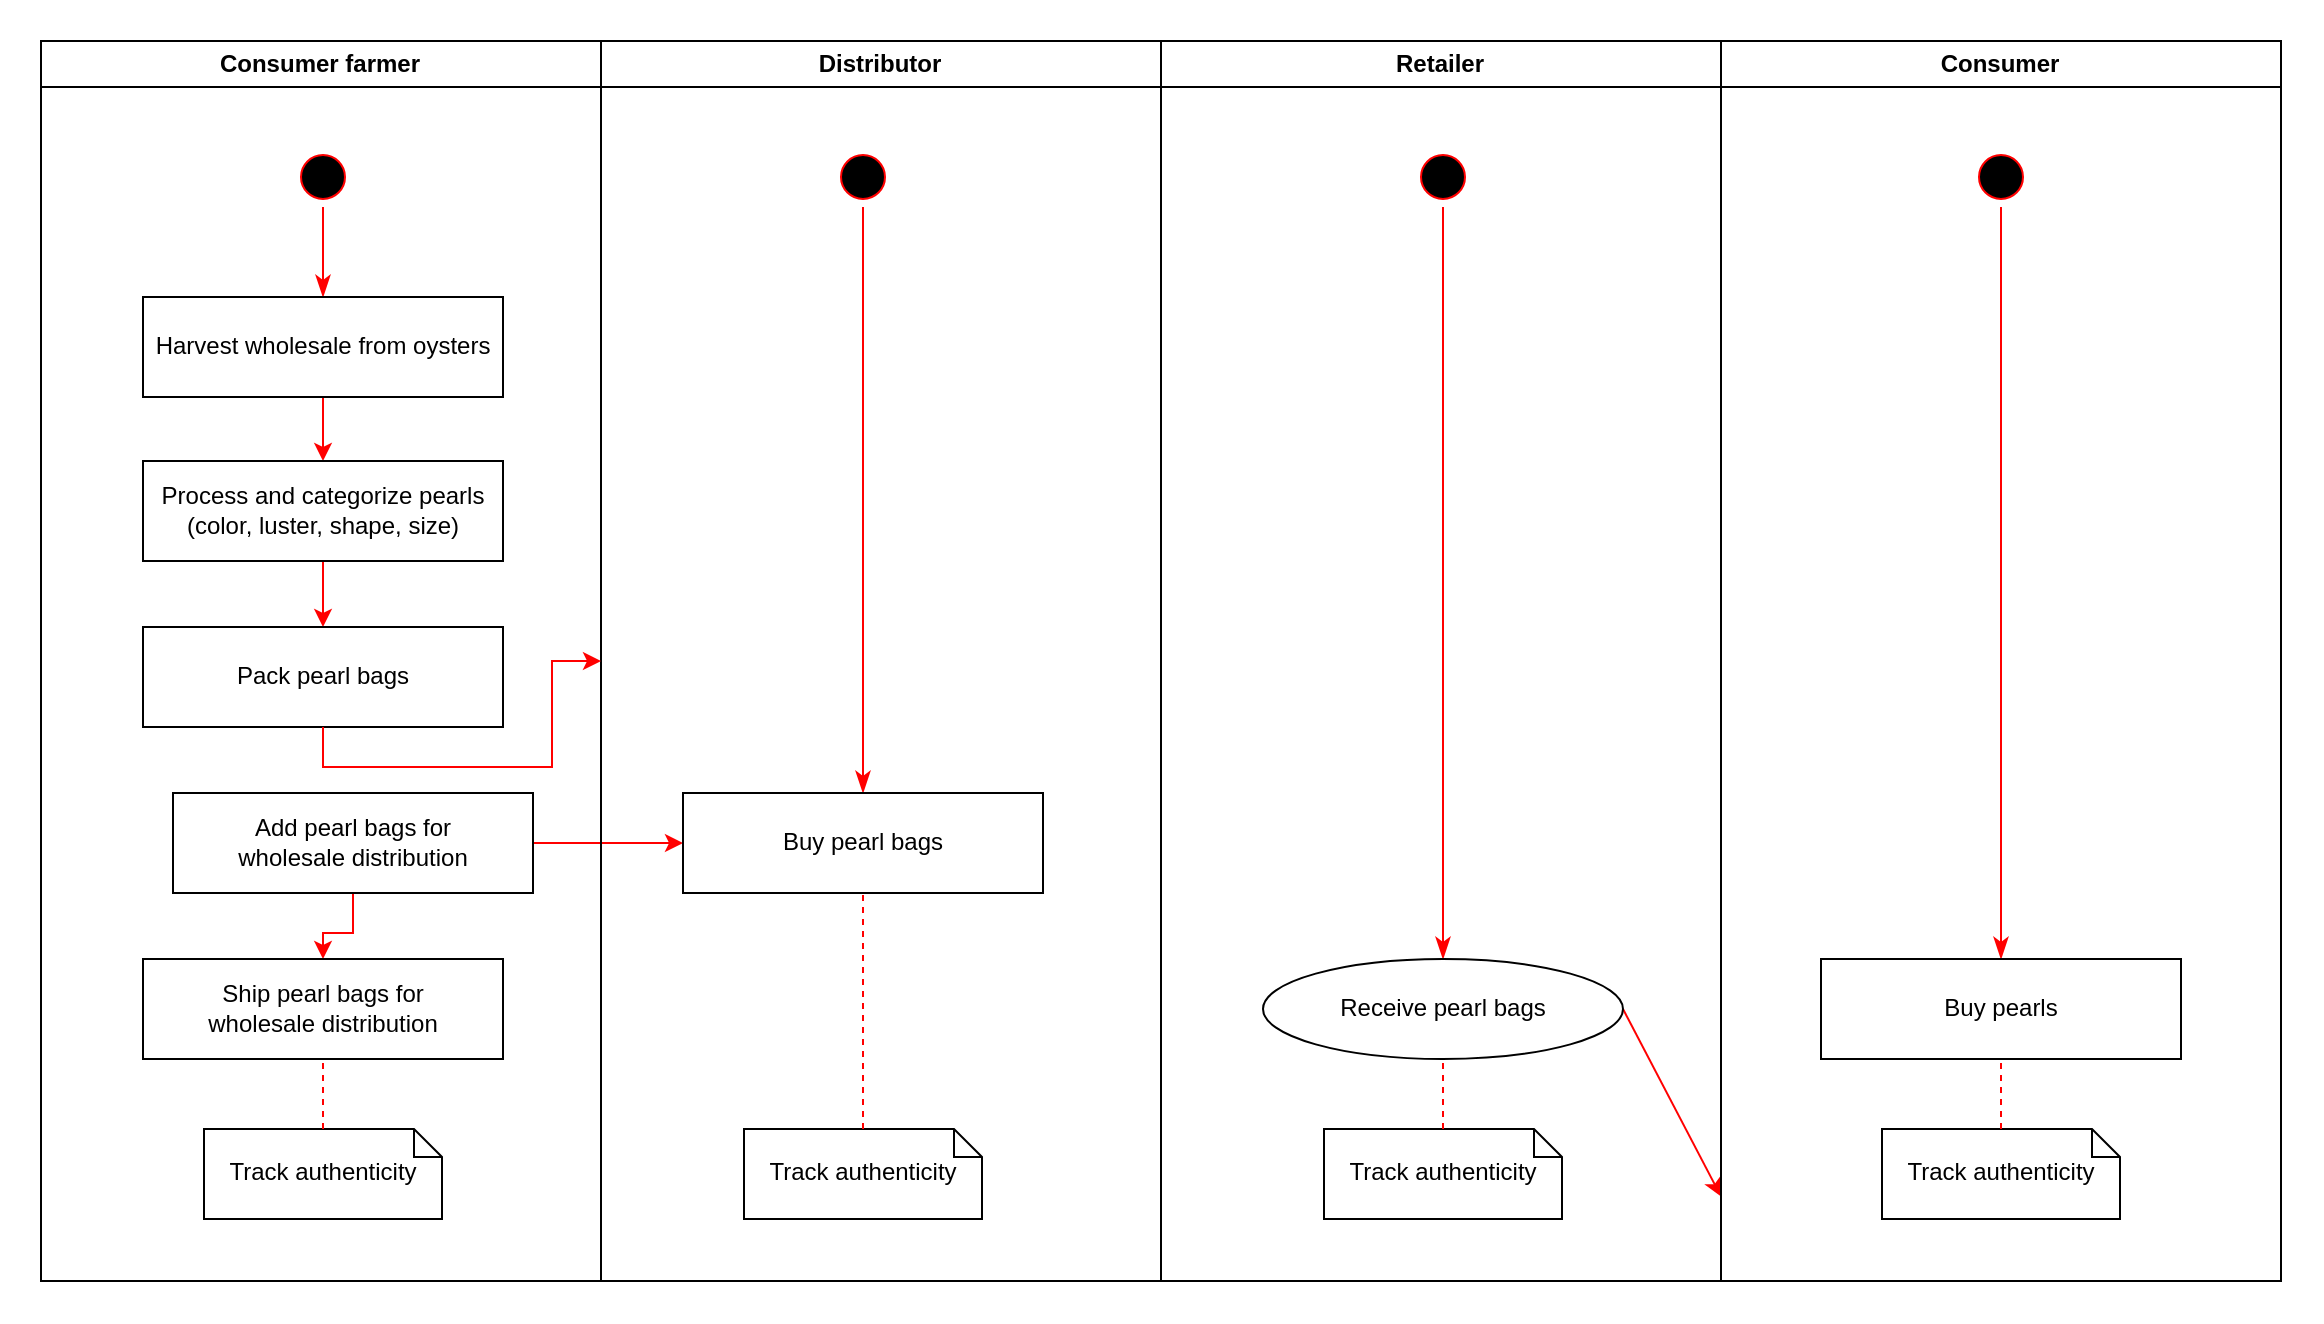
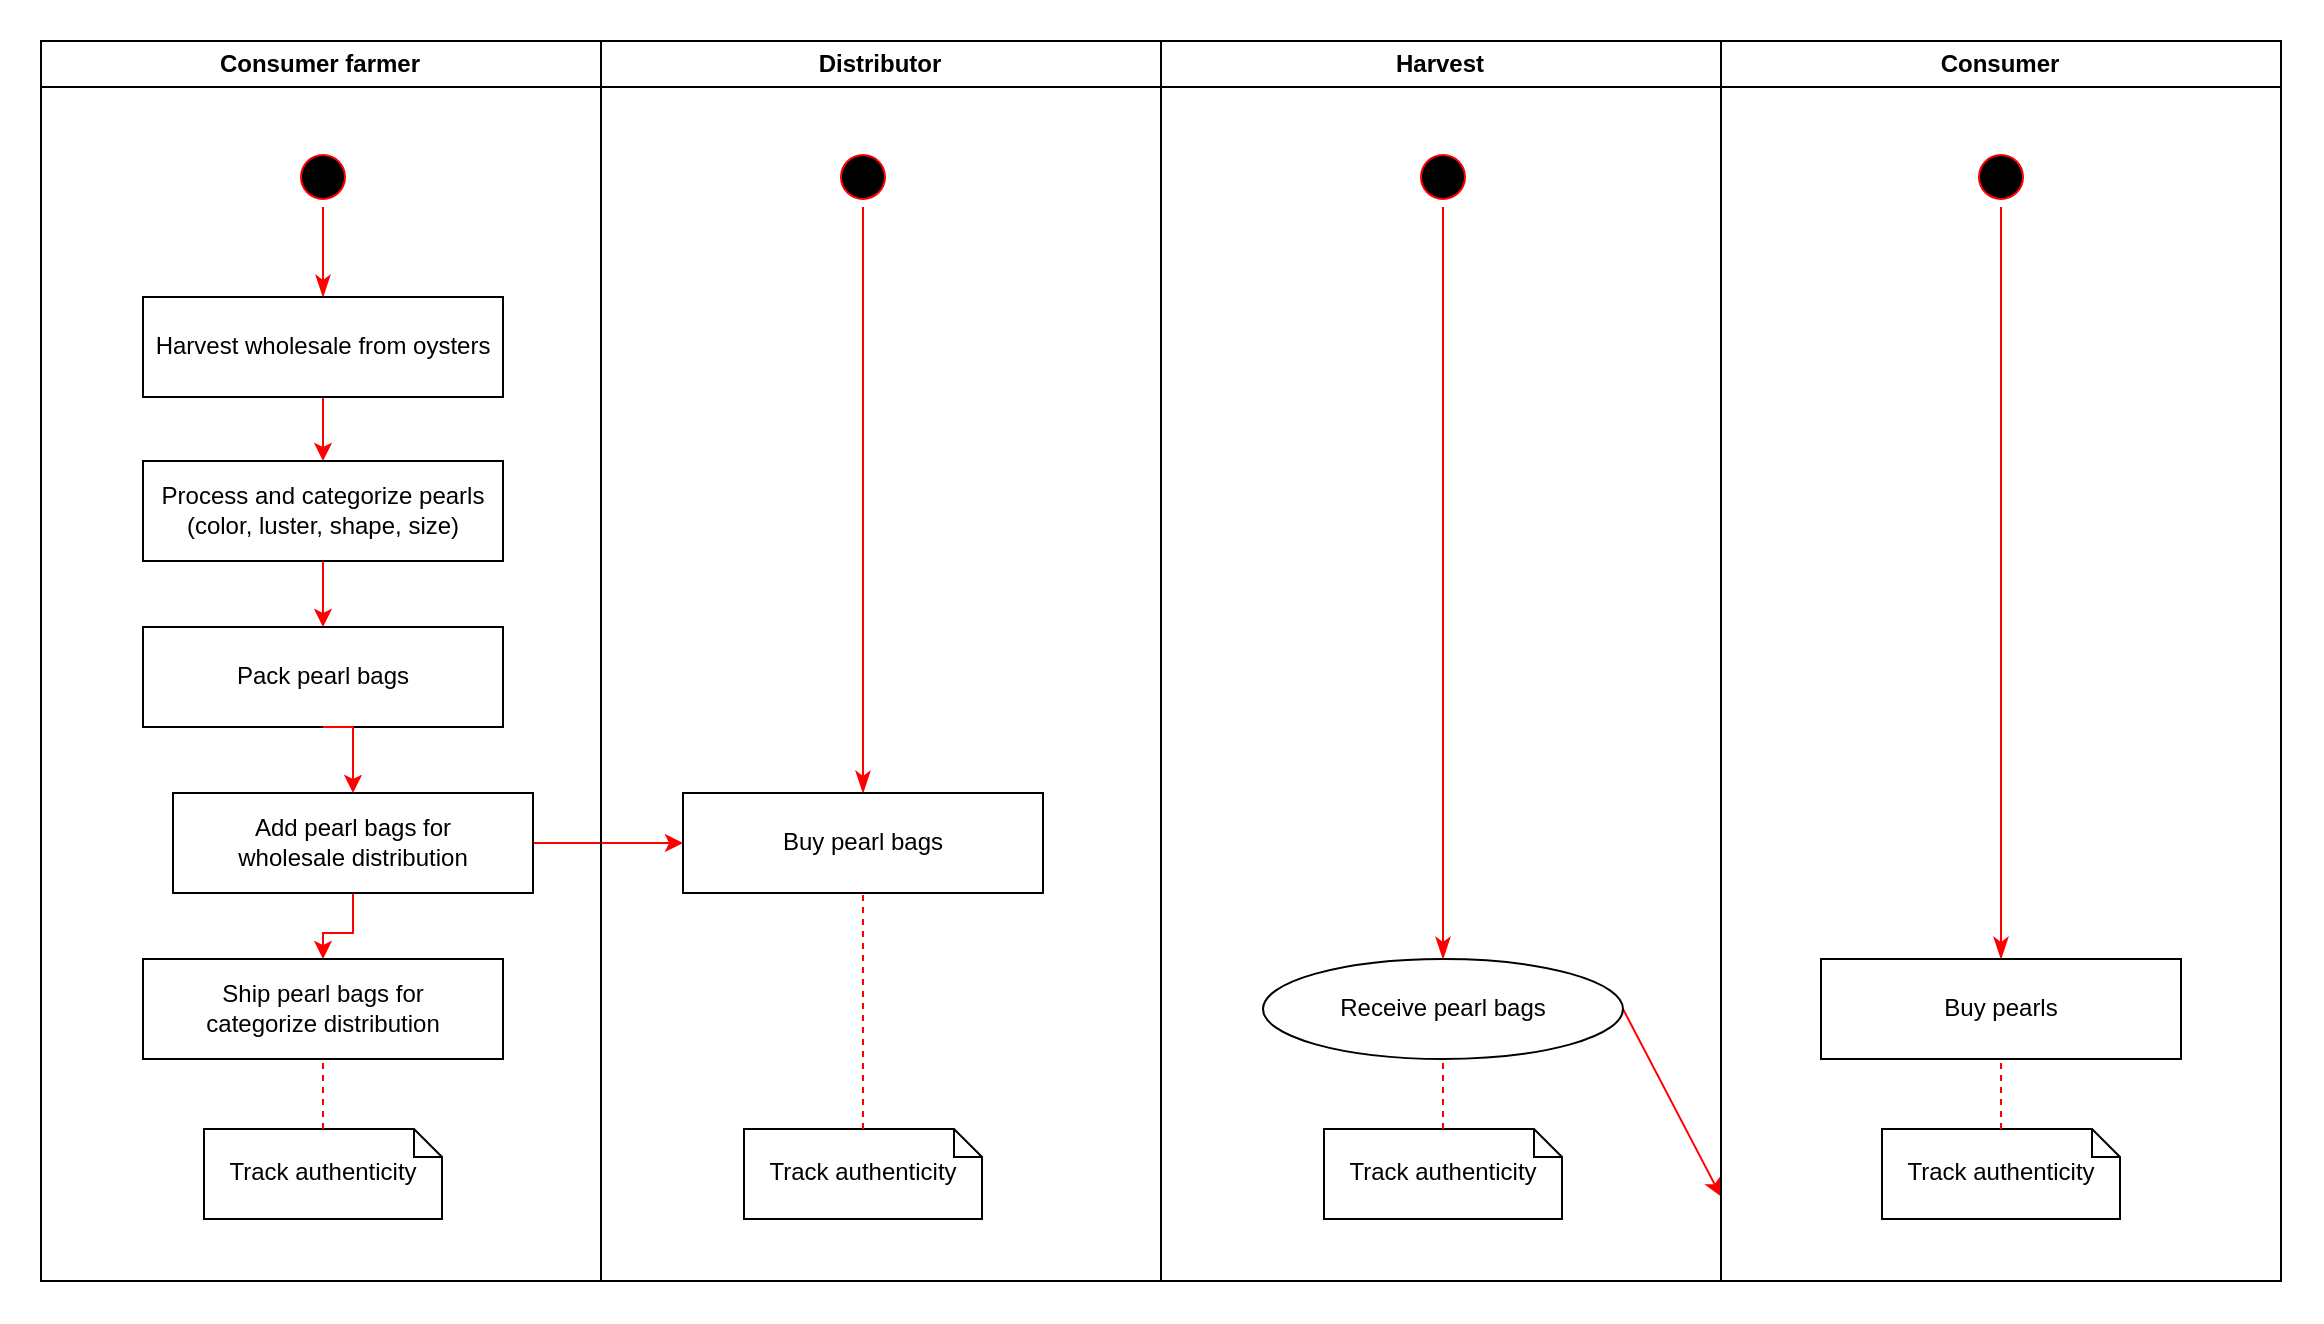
node "Retailer": label "Retailer" -> "Harvest"
edge "Pack pearl bags" -> "Distributor": now "Pack pearl bags" -> "Add pearl bags for wholesale distribution"
node "Ship pearl bags for wholesale distribution": label "Ship pearl bags for wholesale distribution" -> "Ship pearl bags for categorize distribution"
